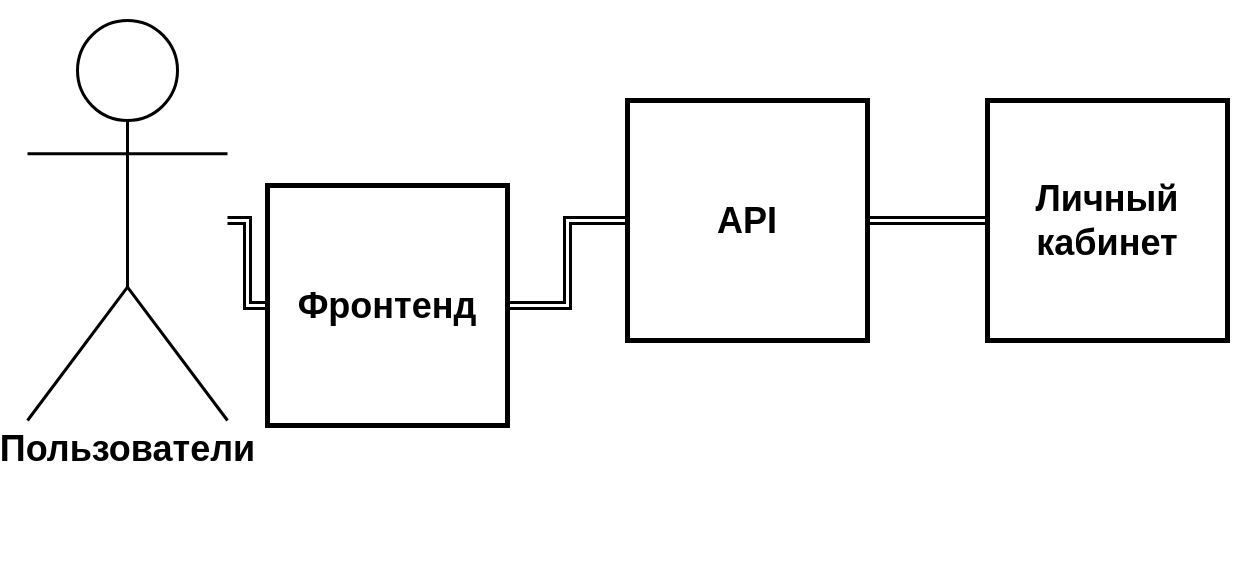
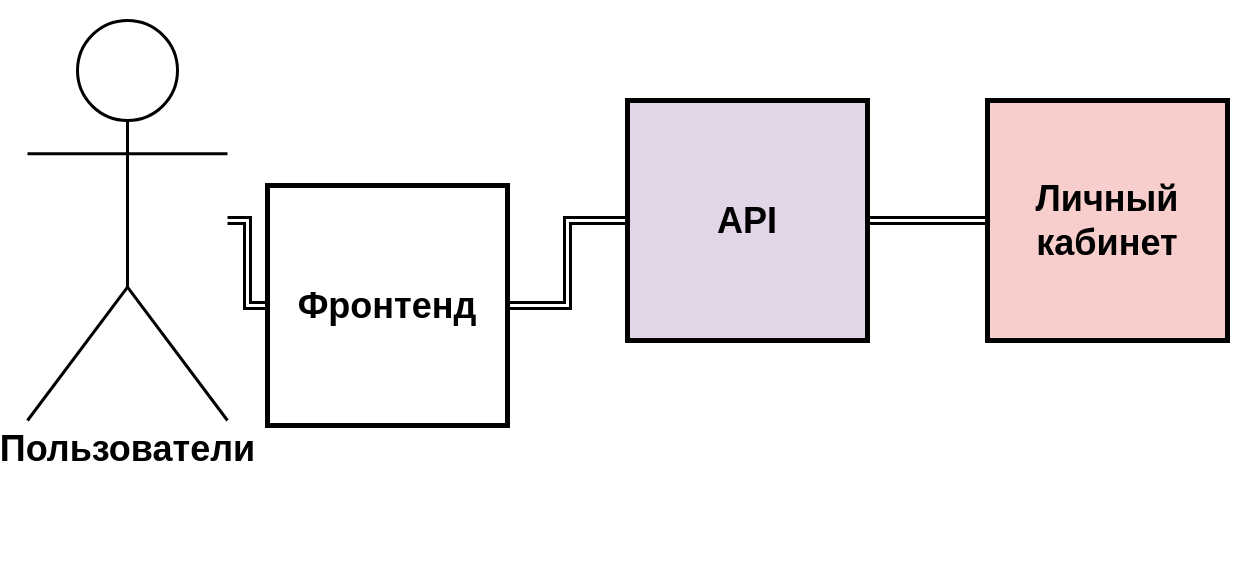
node "API": fillcolor #ffffff -> #e1d5e7
node "Личный кабинет": fillcolor #ffffff -> #f8cecc
